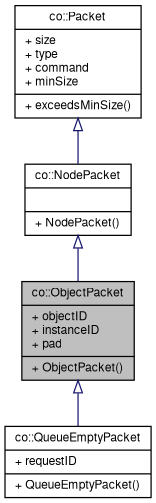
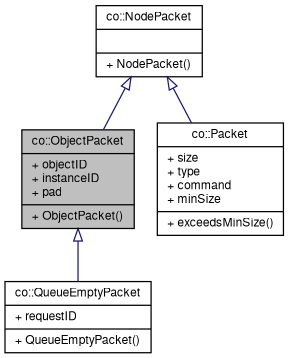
edge "co::NodePacket" -> "co::Packet": reversed
